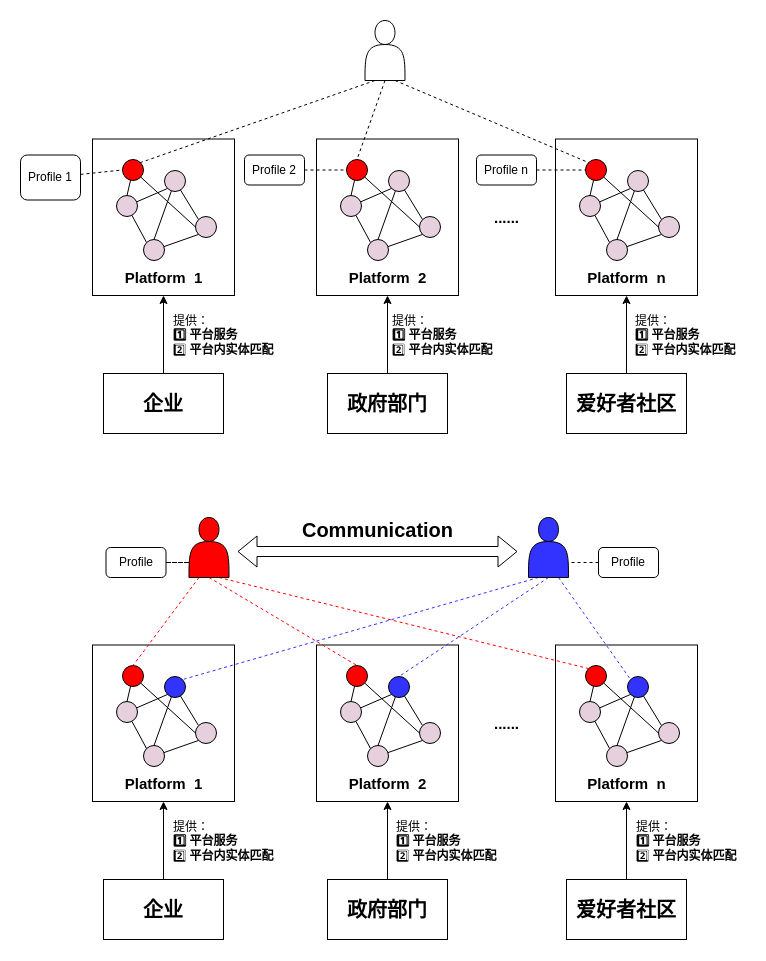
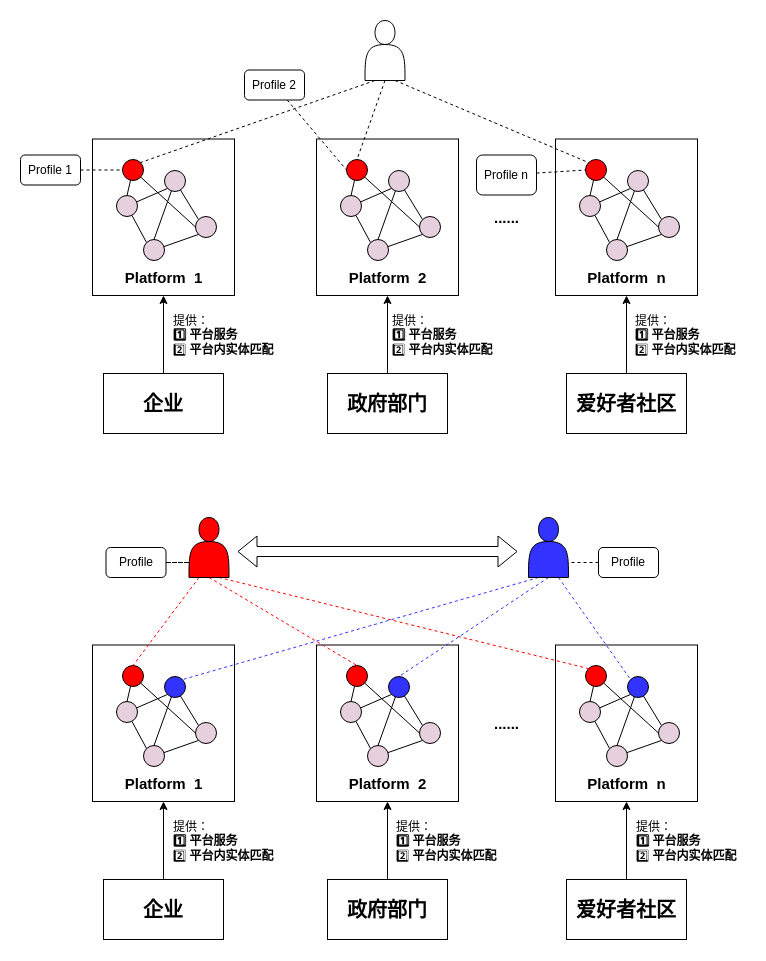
node "Profile 2": moved (275, 170) -> (275, 85)
node "Profile n": size 60x30 -> 60x40
node "Profile 1": size 60x45 -> 60x30
node "Communication": removed
